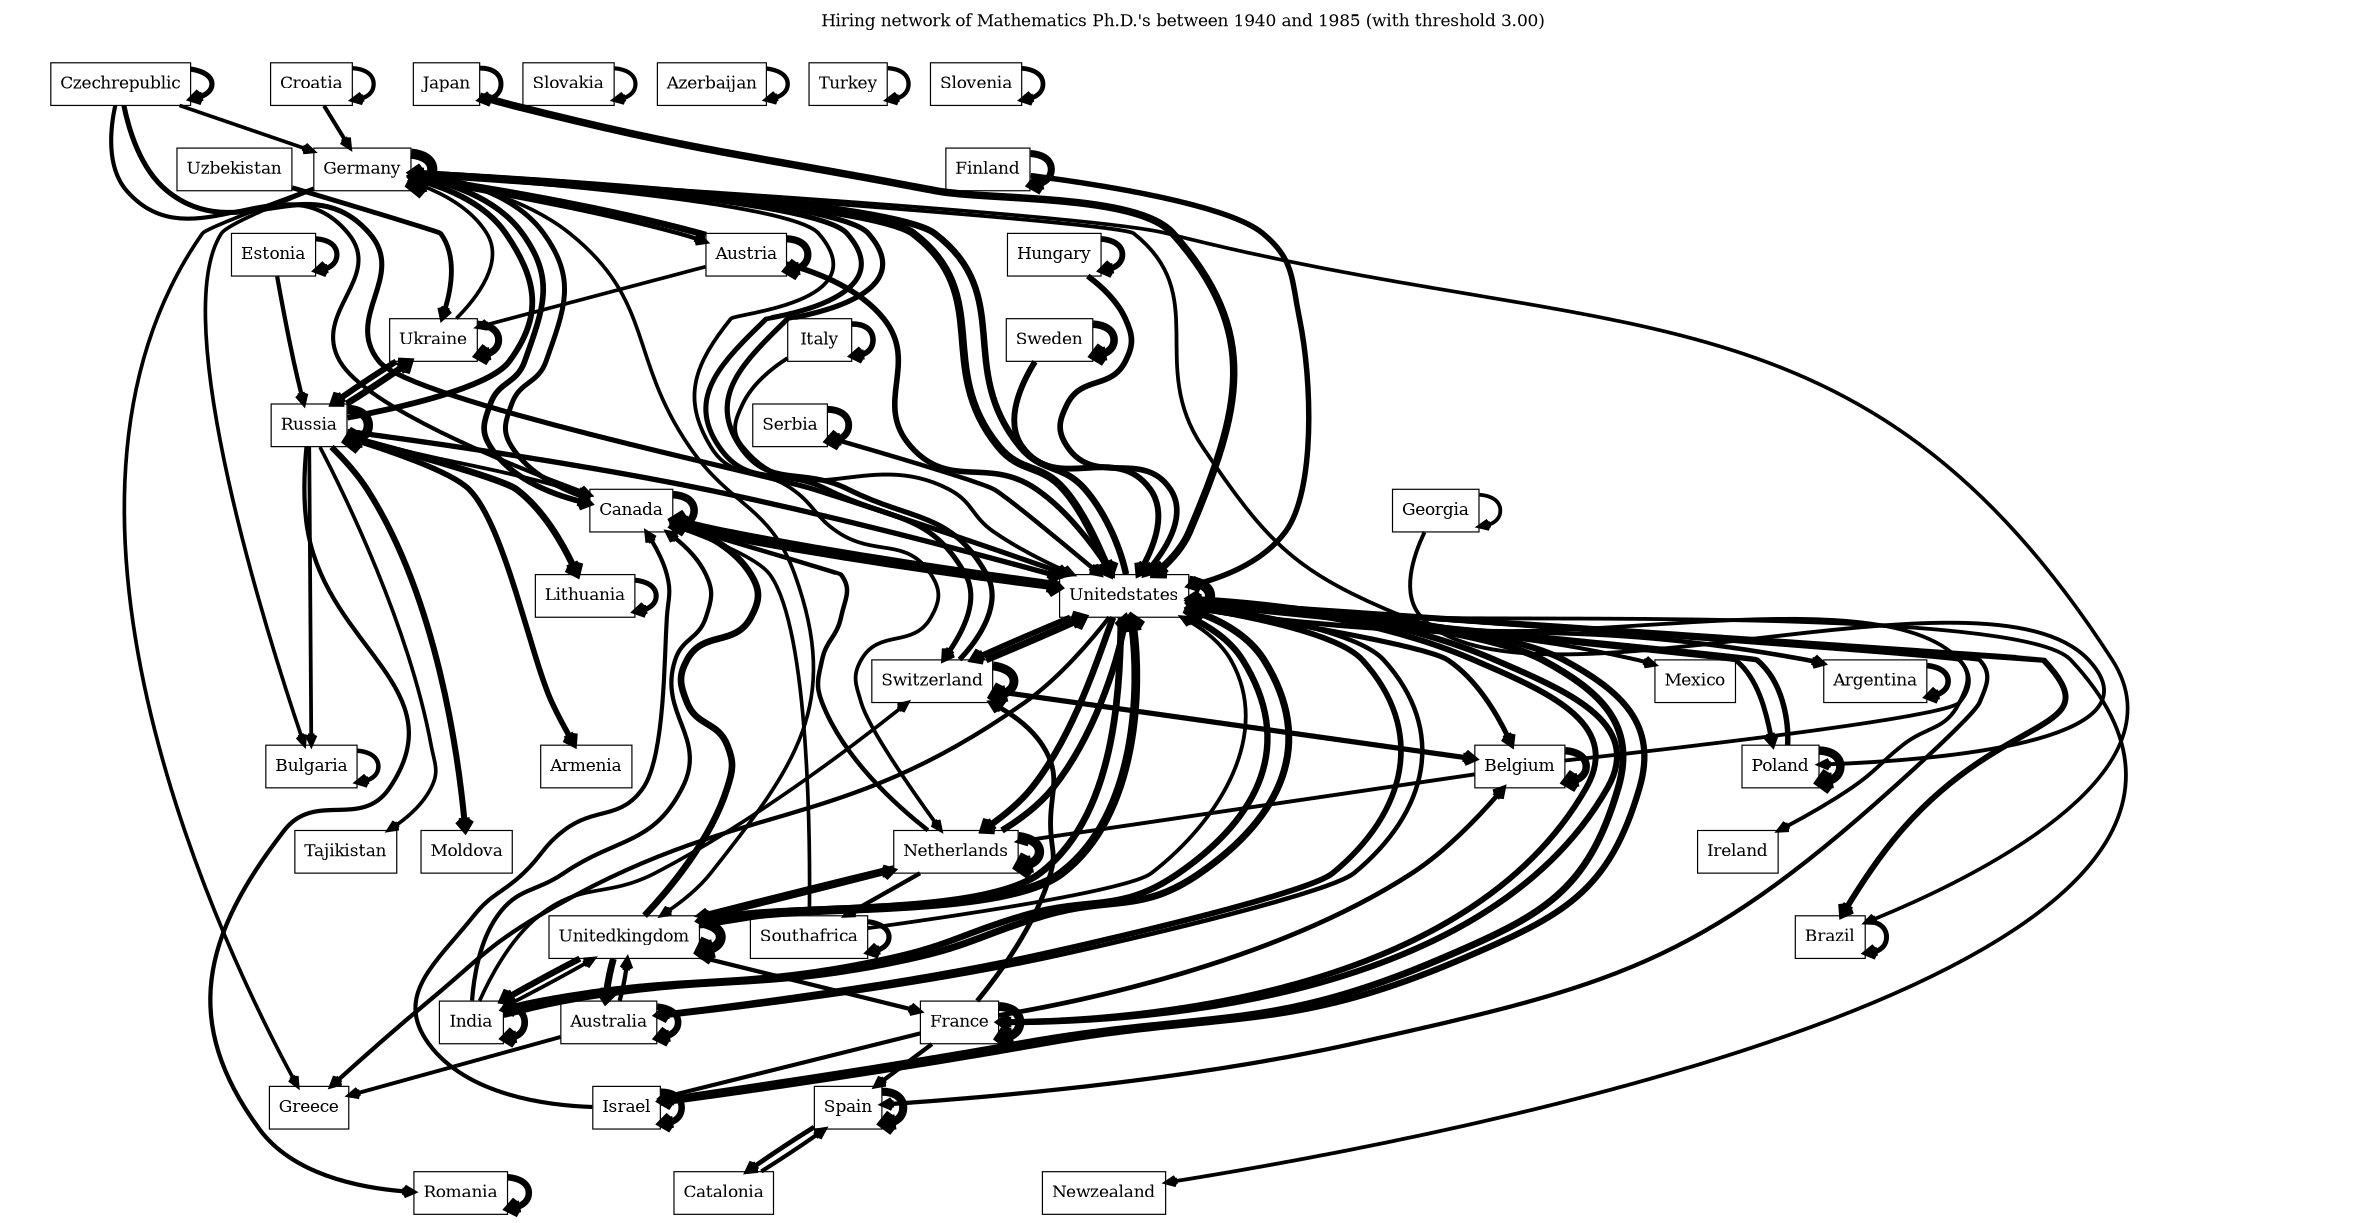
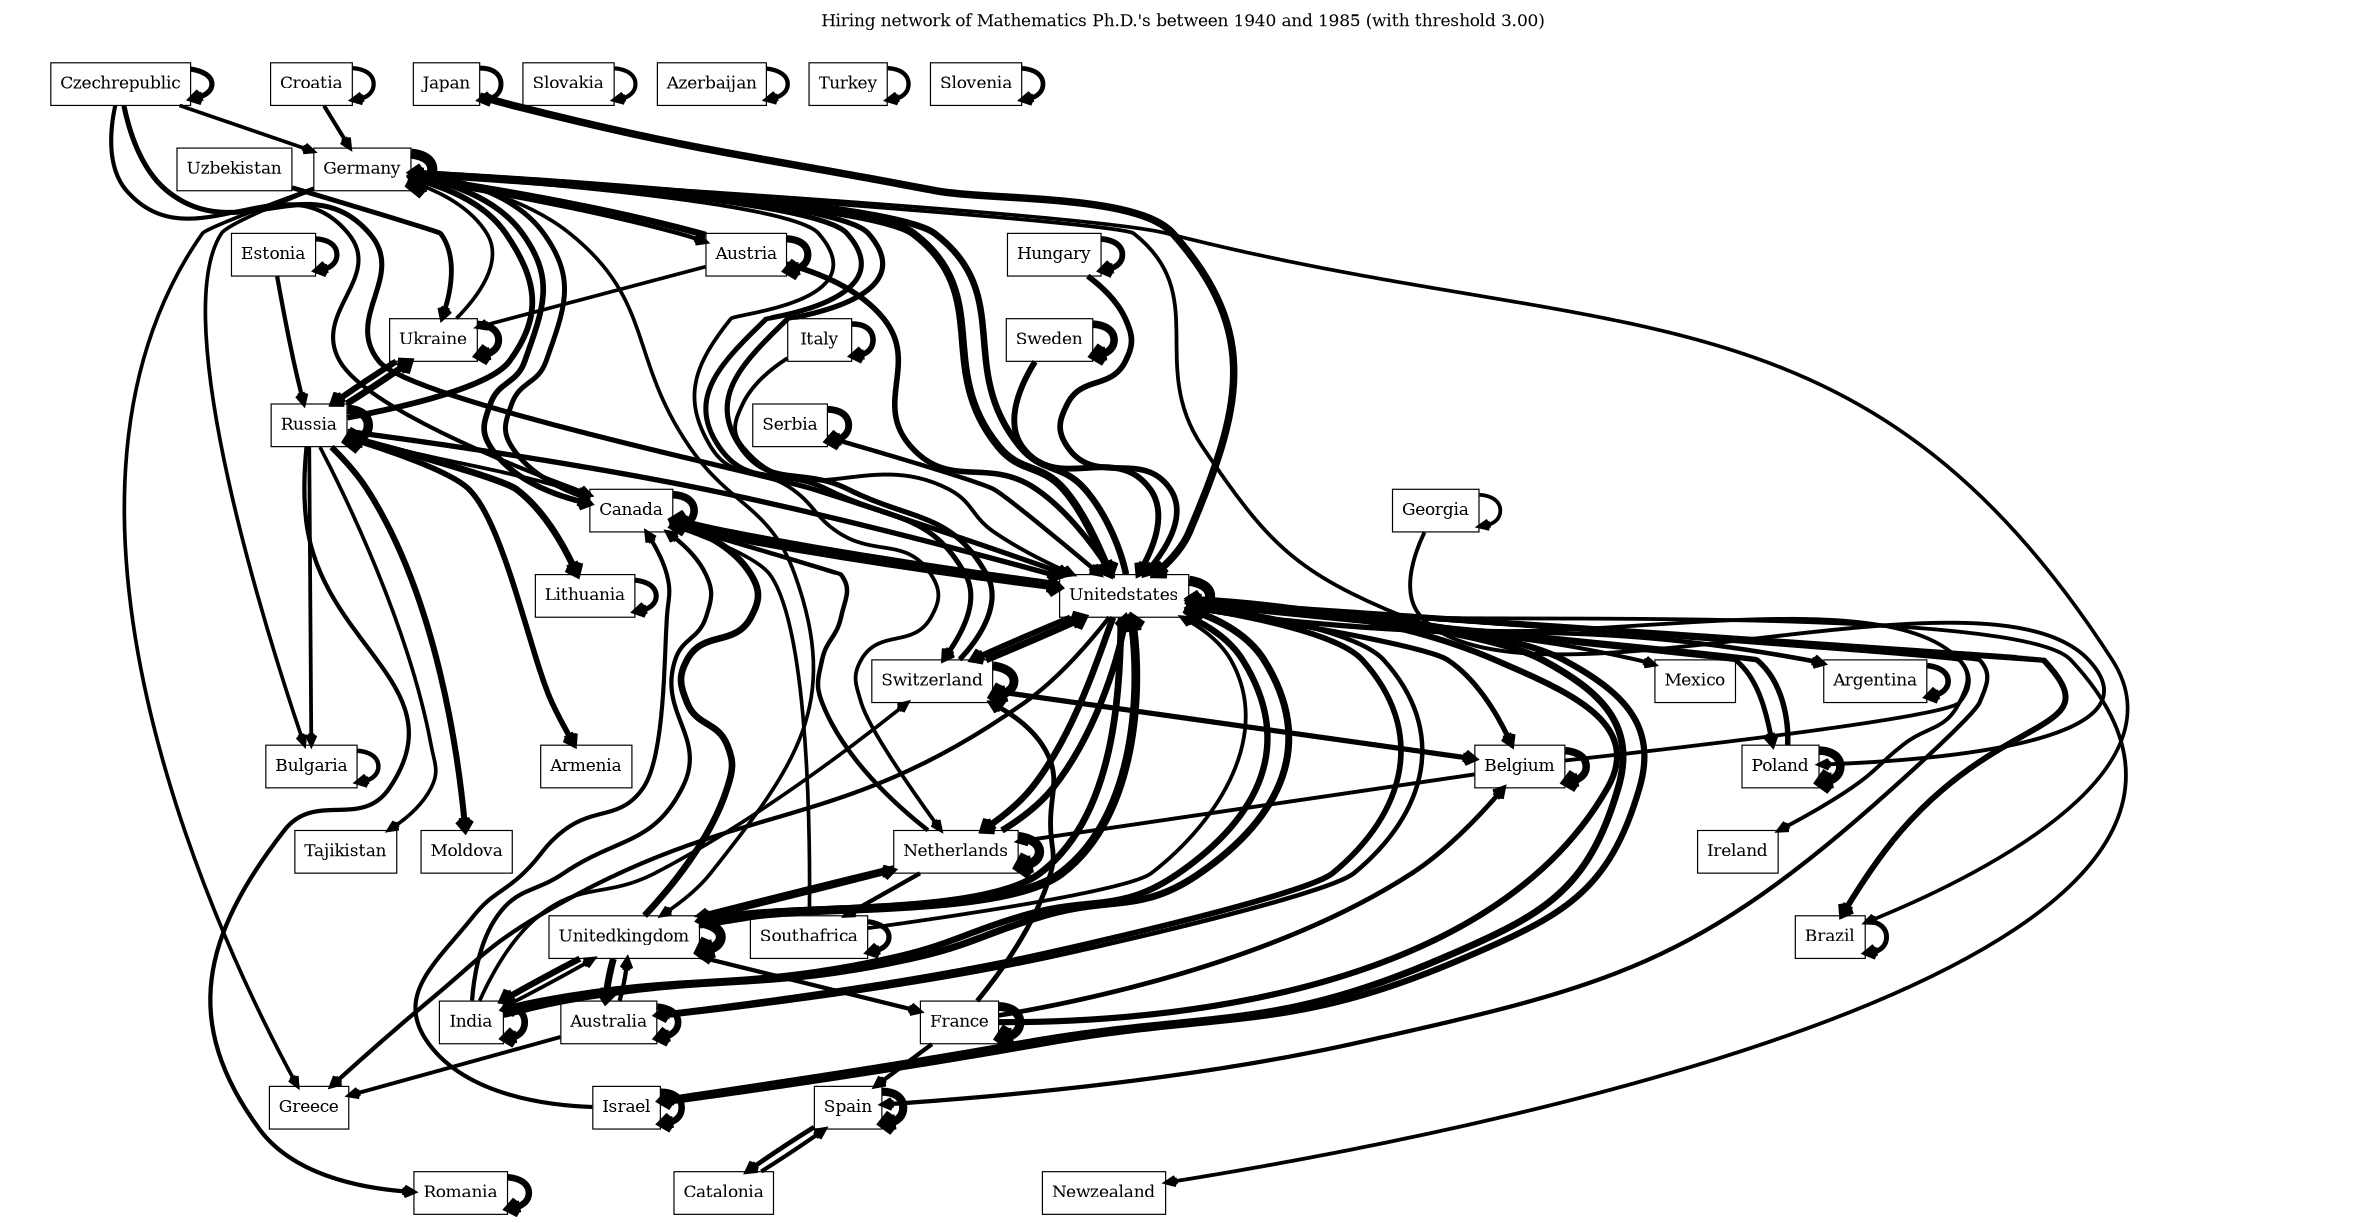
node "Finland": removed
edge "Unitedstates" -> "France": removed
edge "France" -> "Israel": removed
